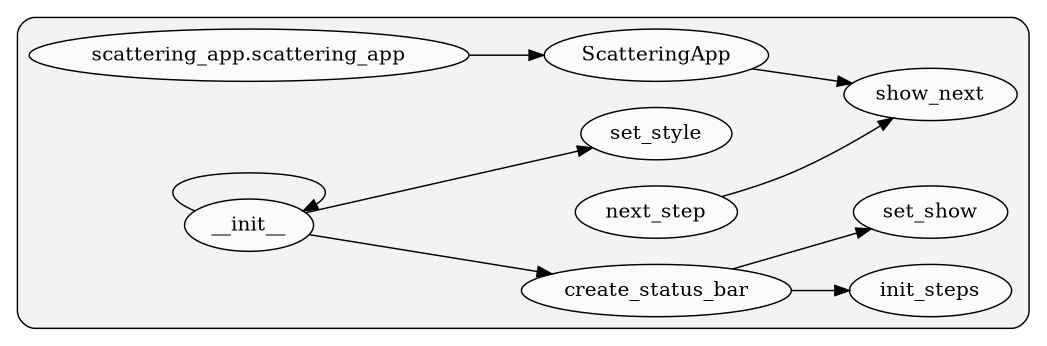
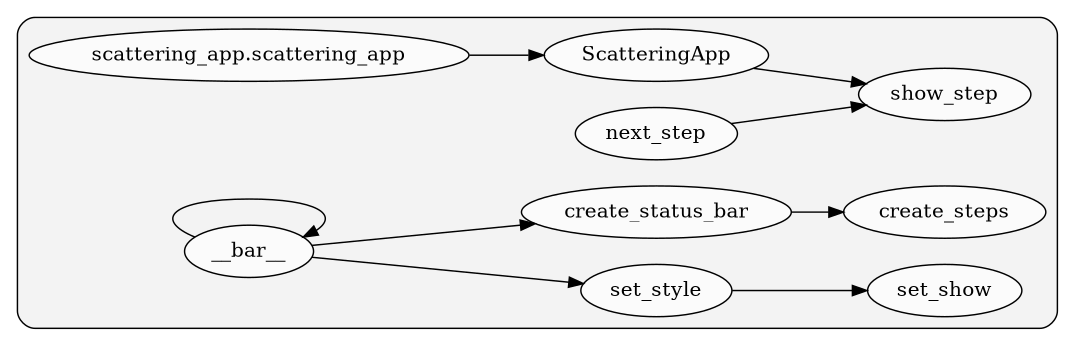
node "show_next": label "show_next" -> "show_step"
node "__init__": label "__init__" -> "__bar__"
edge "create_status_bar" -> "set_show": now "set_style" -> "set_show"
node "init_steps": label "init_steps" -> "create_steps"
